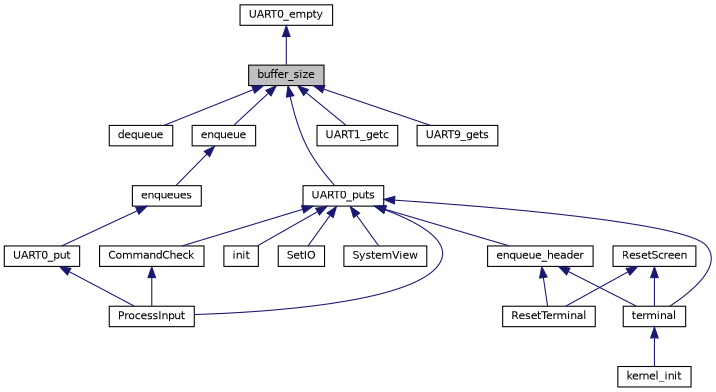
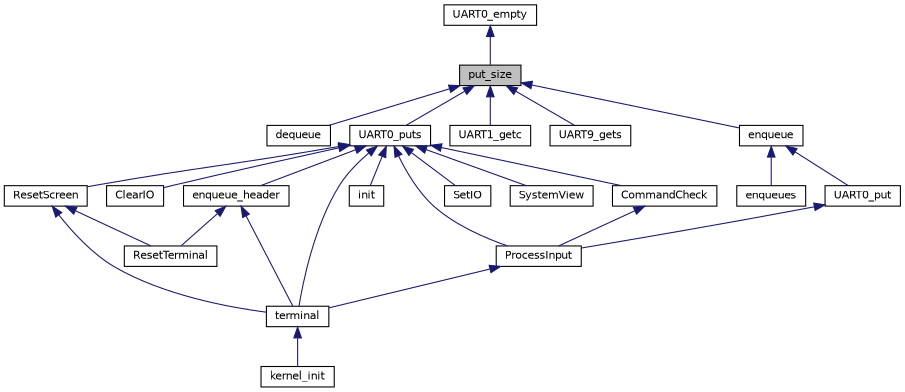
node "buffer_size": label "buffer_size" -> "put_size"
edge "ResetScreen" -> "UART0_puts": added
node "ClearIO": added
edge "UART0_put" -> "enqueues": now "UART0_put" -> "enqueue"
edge "terminal" -> "ProcessInput": added
